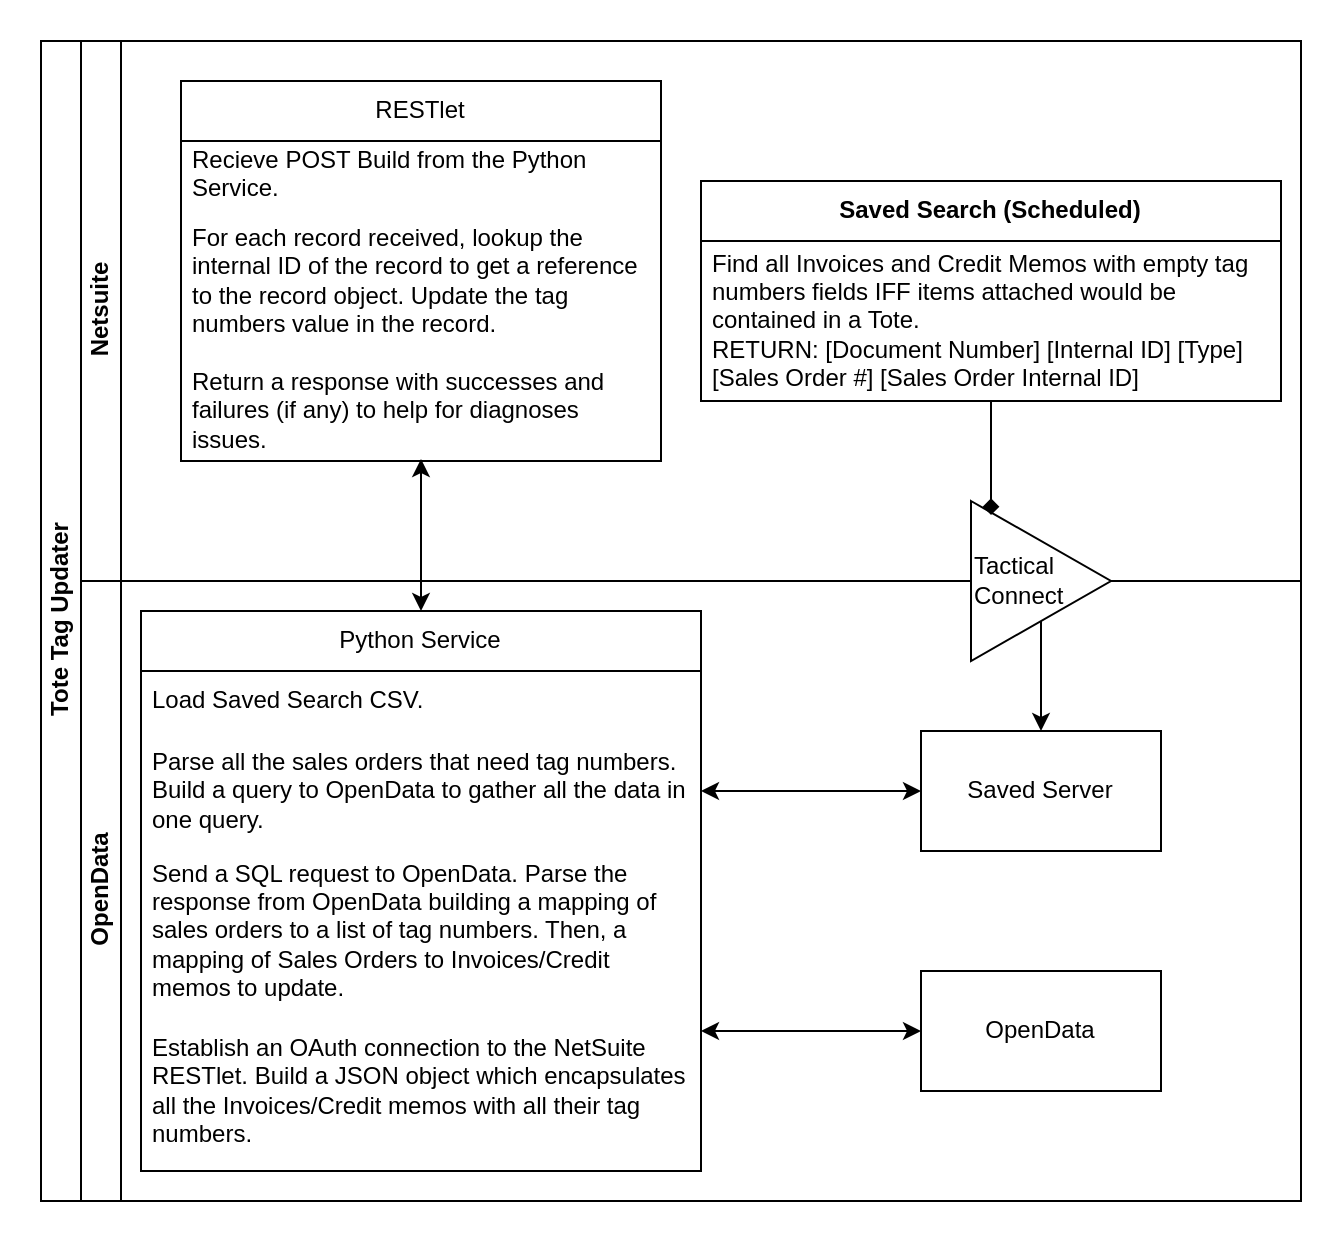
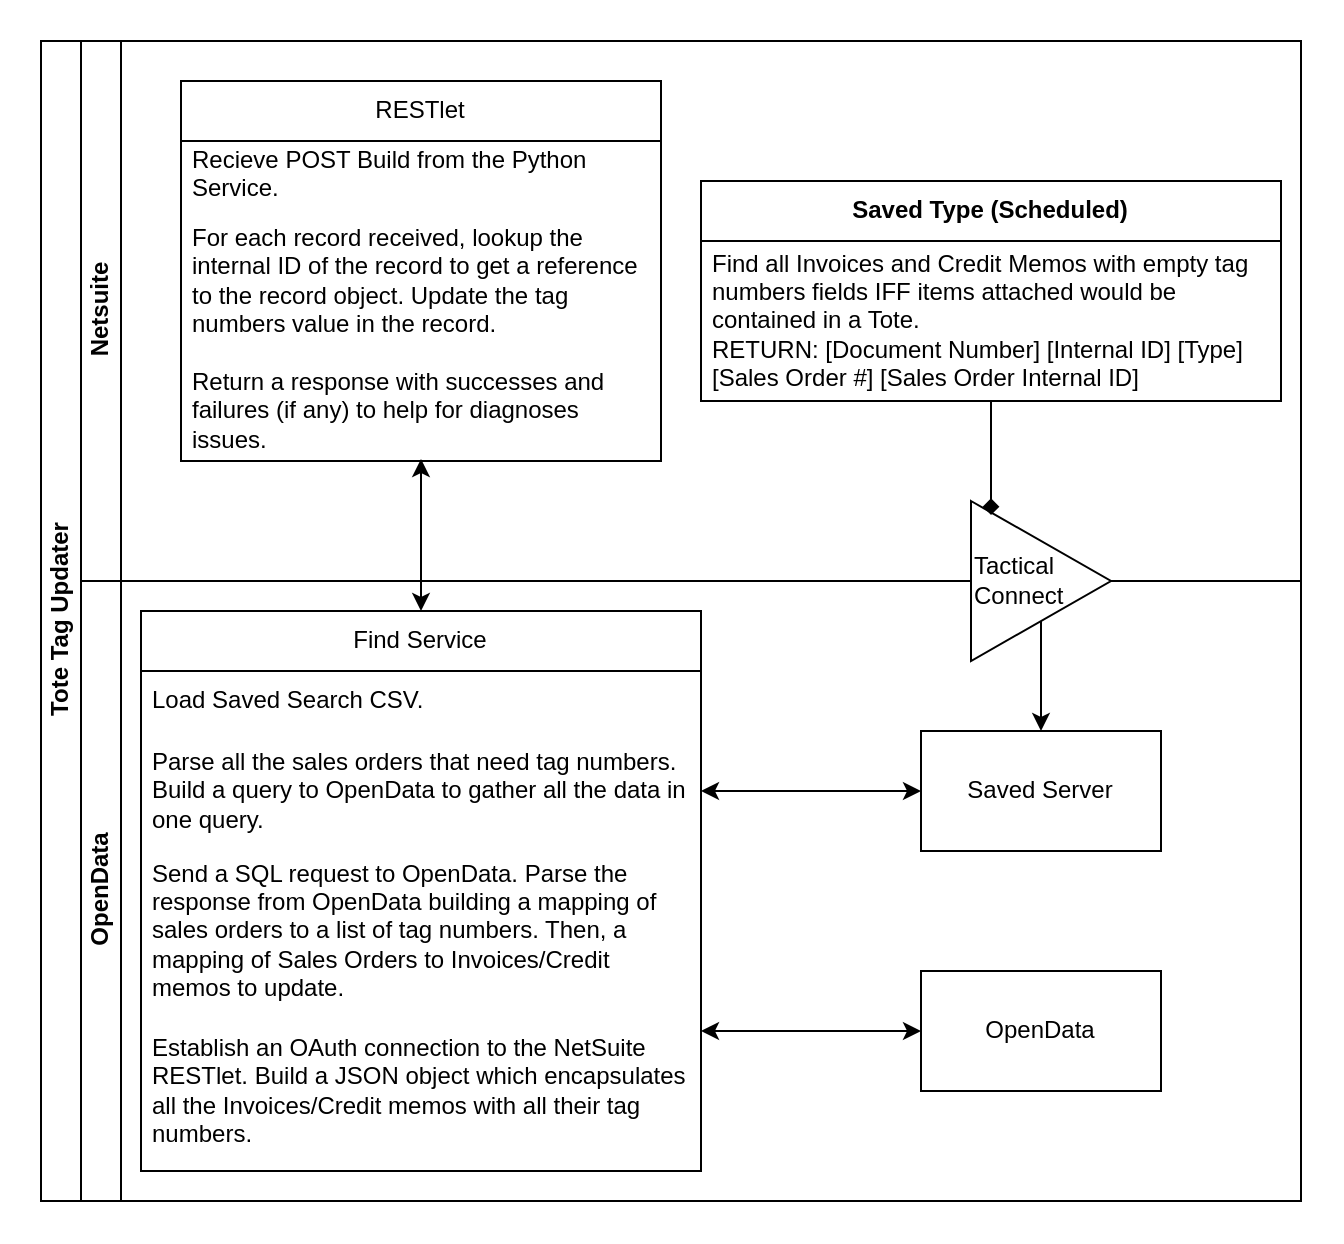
node "Saved Search (Scheduled)": label "Saved Search (Scheduled)" -> "Saved Type (Scheduled)"
node "Python Service": label "Python Service" -> "Find Service"
